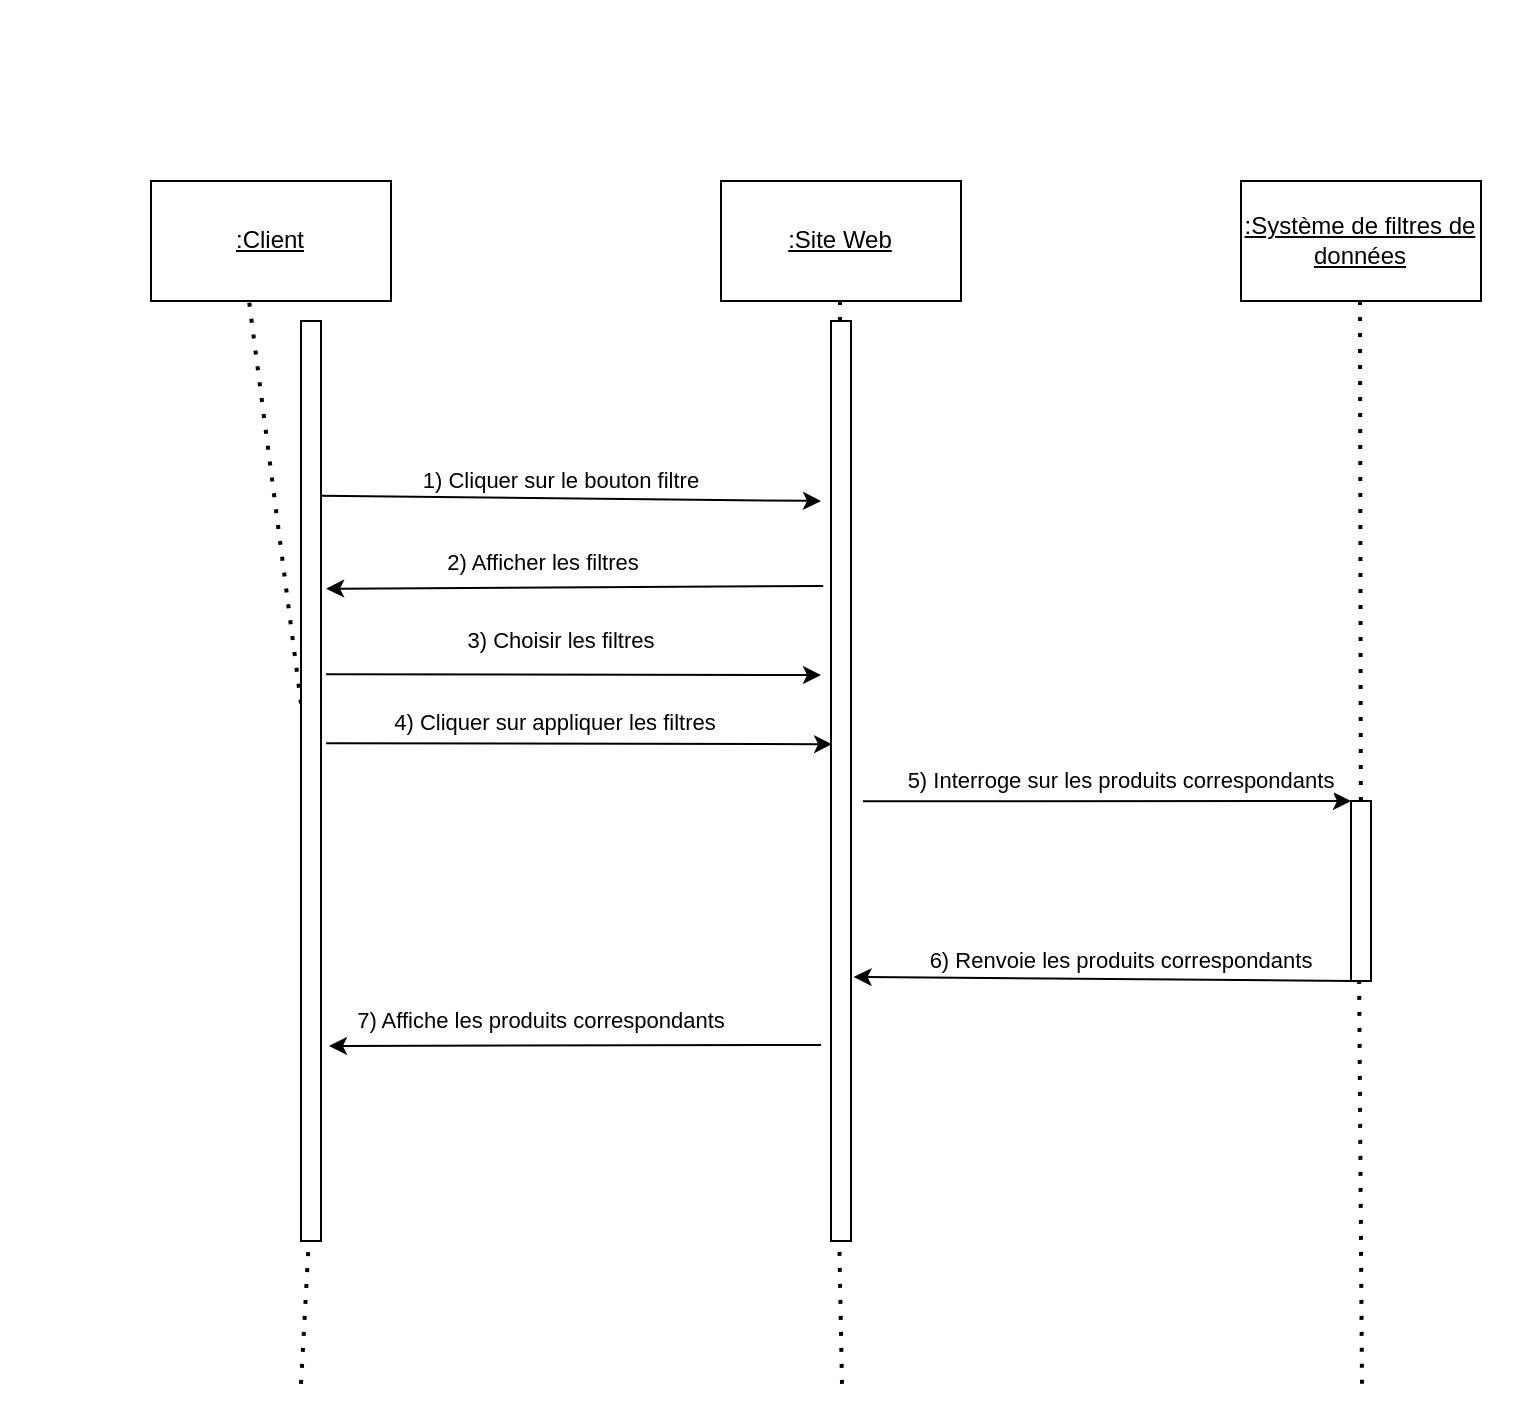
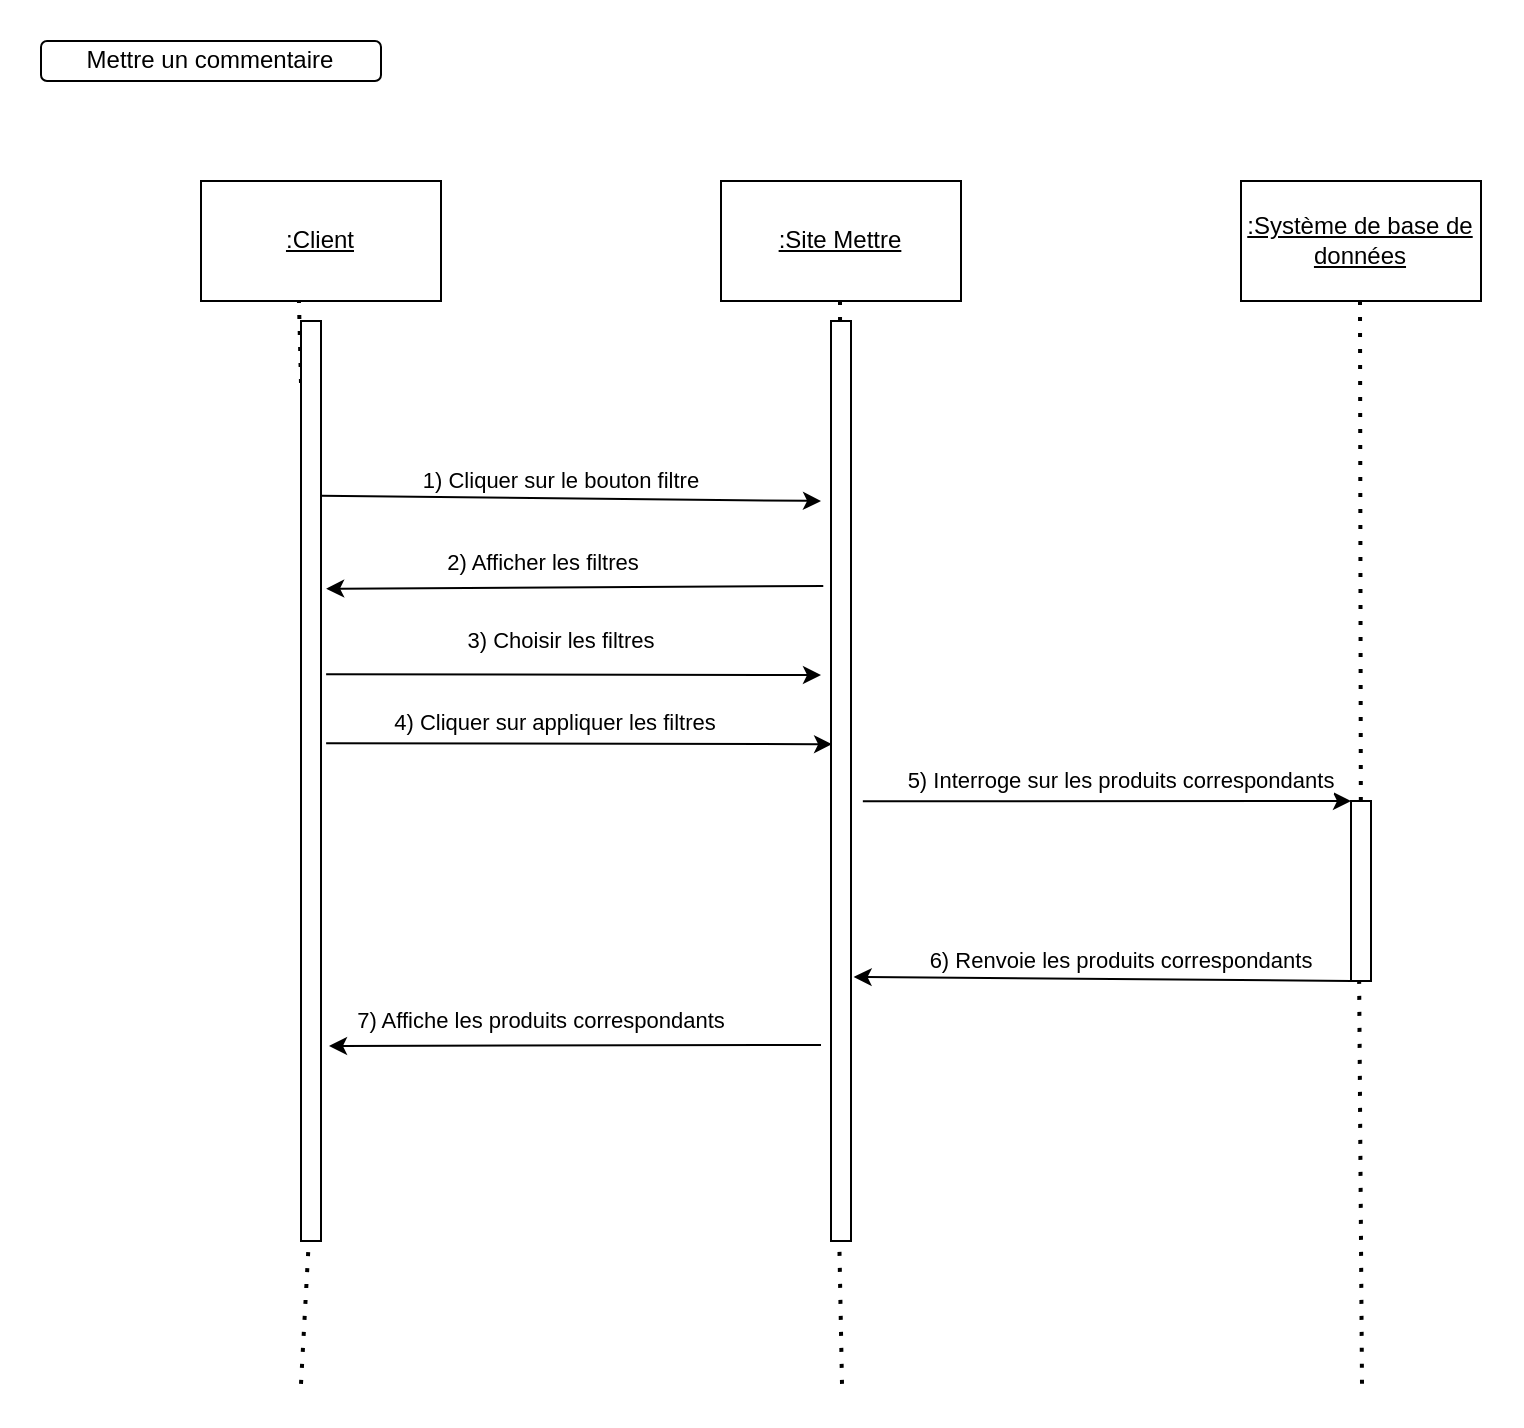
node "Mettre un commentaire": added
node ":Client": moved (271, 241) -> (321, 241)
node ":Site Web": label ":Site Web" -> ":Site Mettre"
node ":Système de filtres de données": label ":Système de filtres de données" -> ":Système de base de données"
